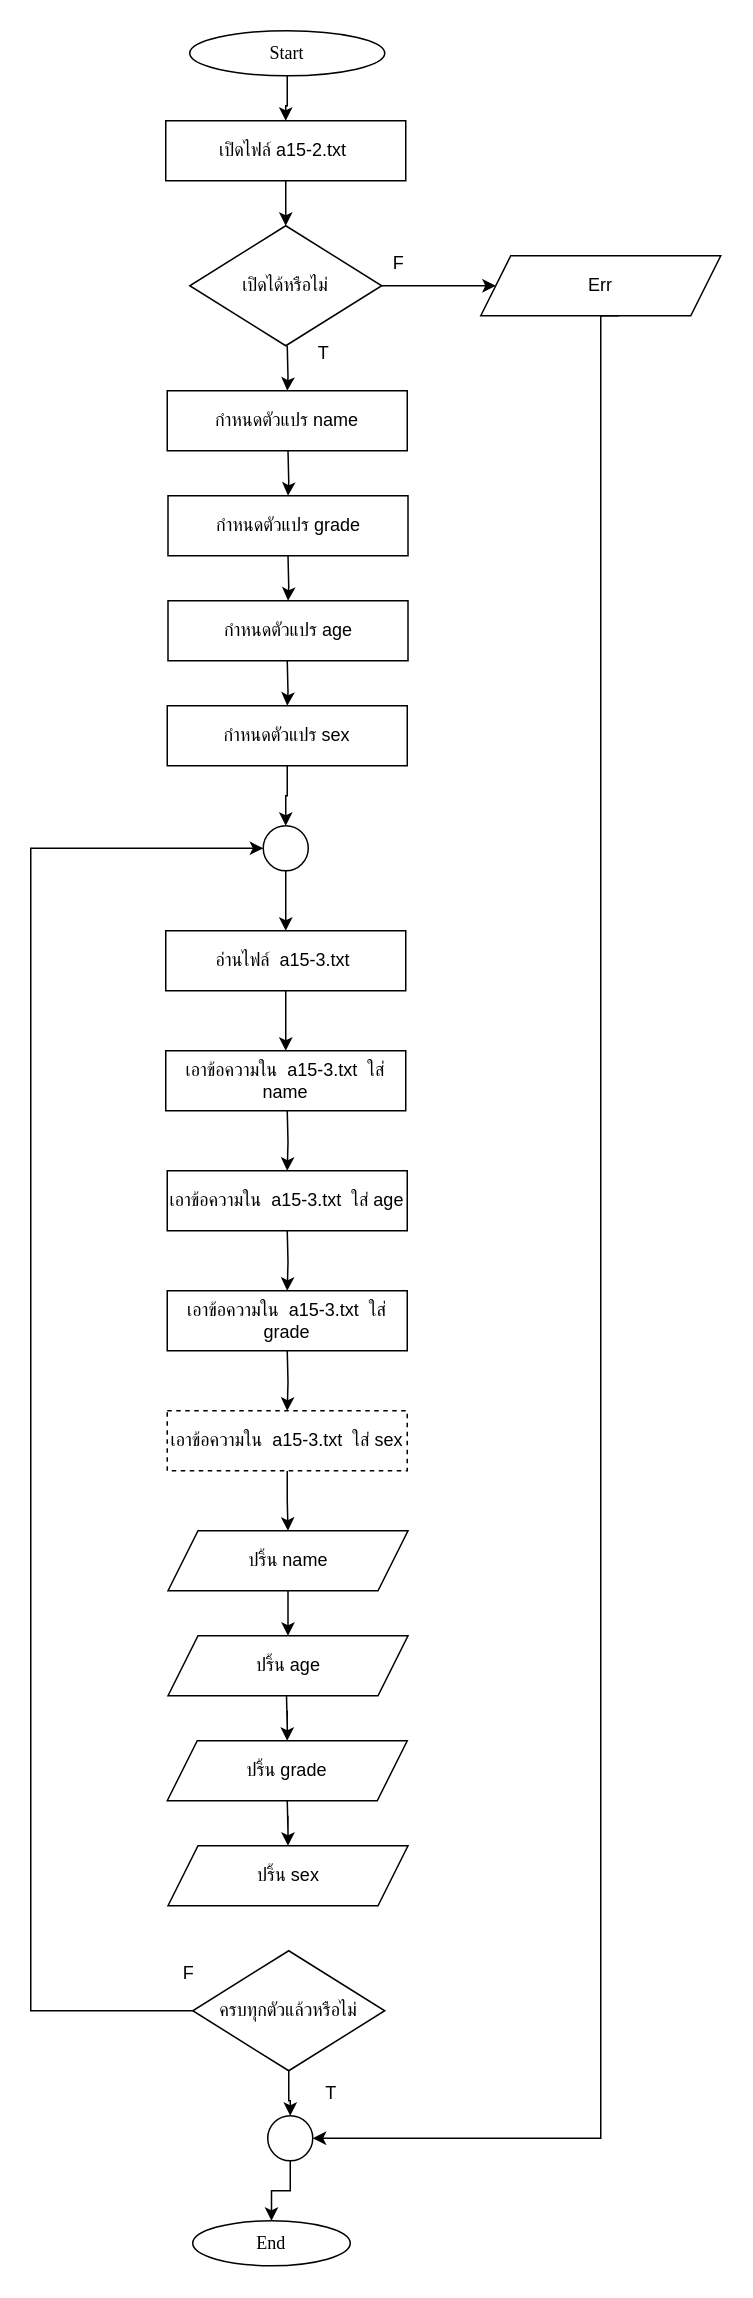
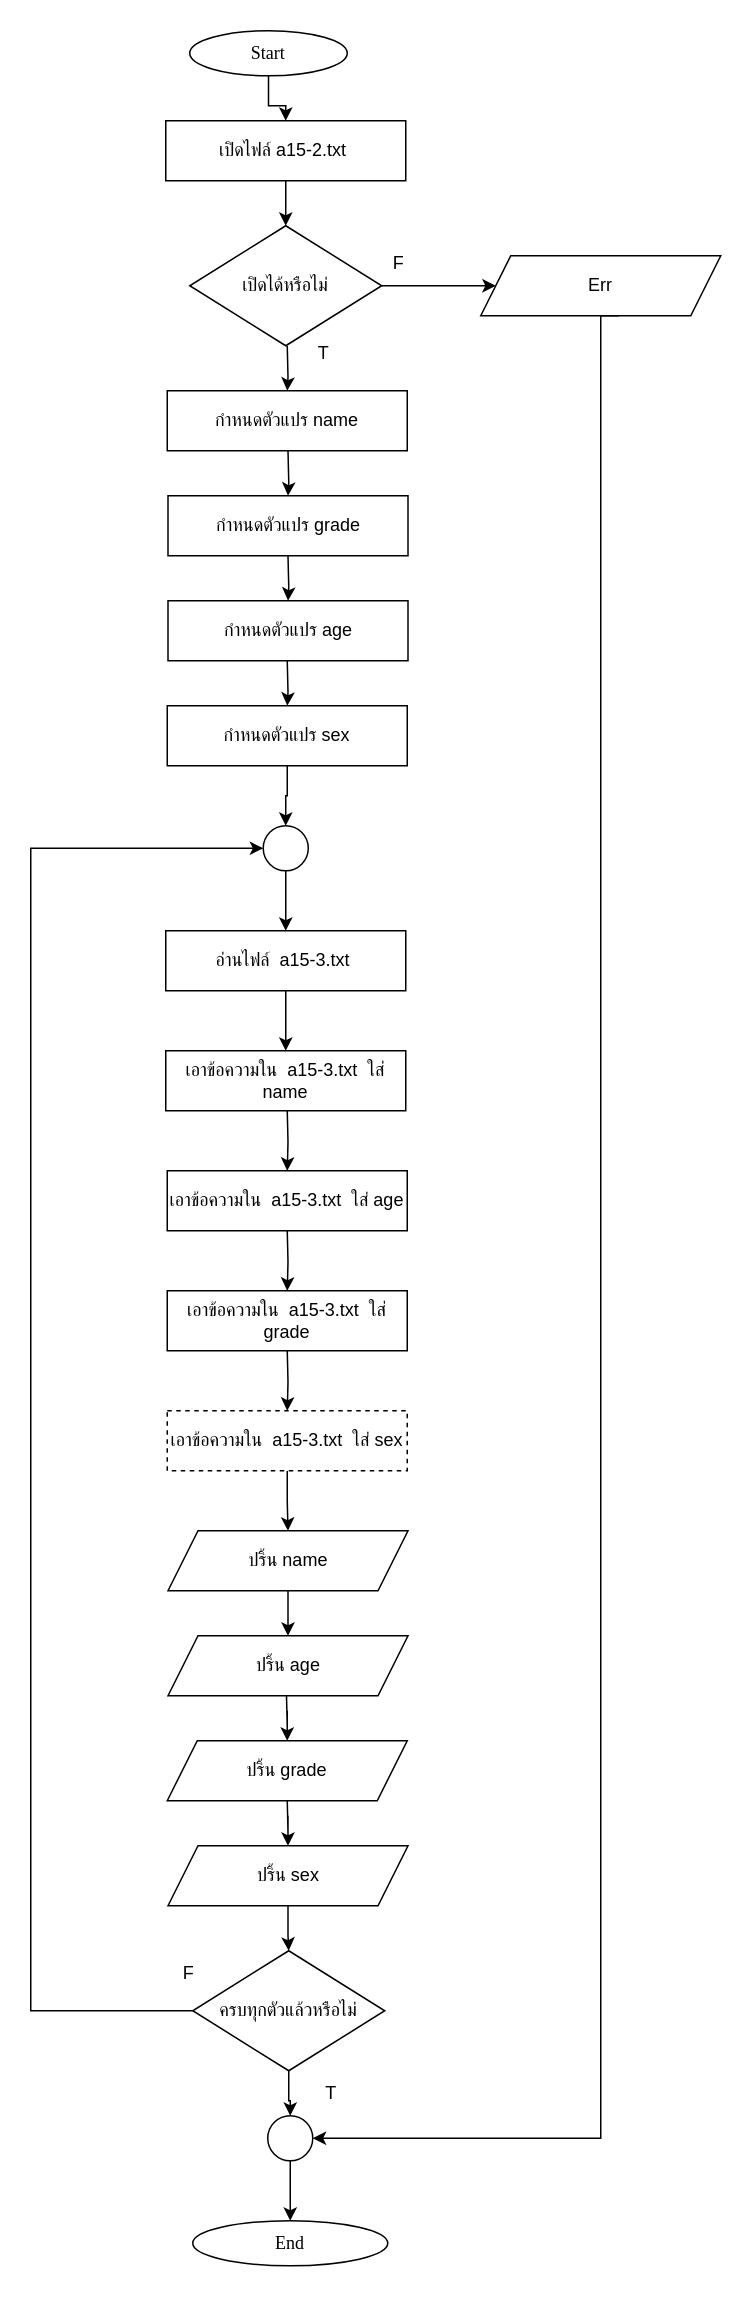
node "Start": size 195x45 -> 158x45
edge "ปริ้น sex" -> "ครบทุกตัวแล้วหรือไม่": added
node "End": size 158x45 -> 195x45
